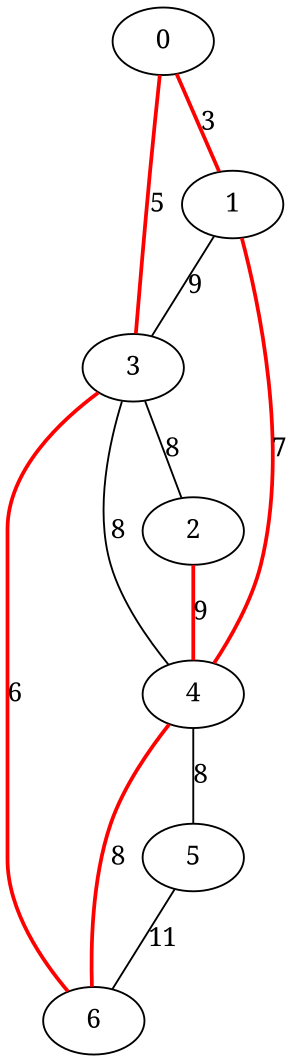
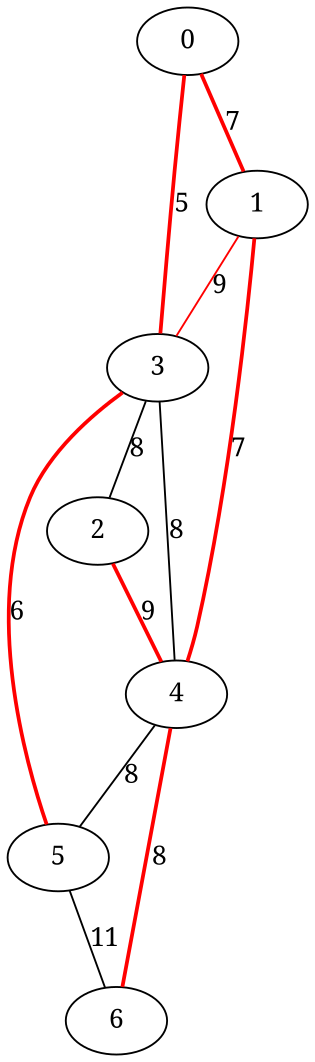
edge "0" -- "1": label "3" -> "7"
edge "1" -- "3": color black -> red
edge "3" -- "6": now "3" -- "5"
